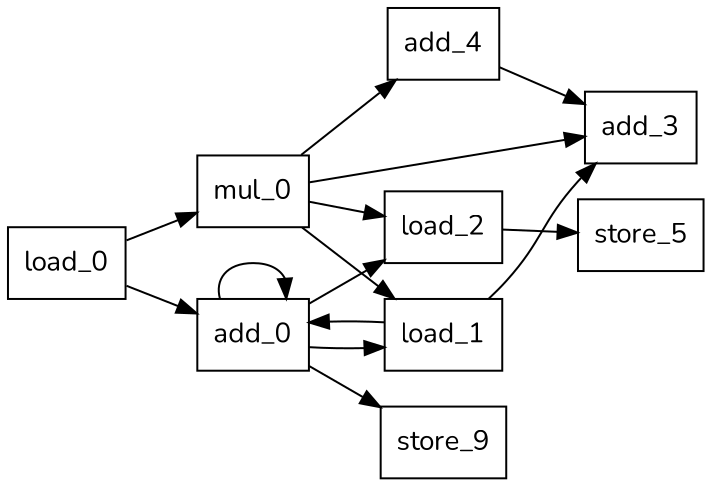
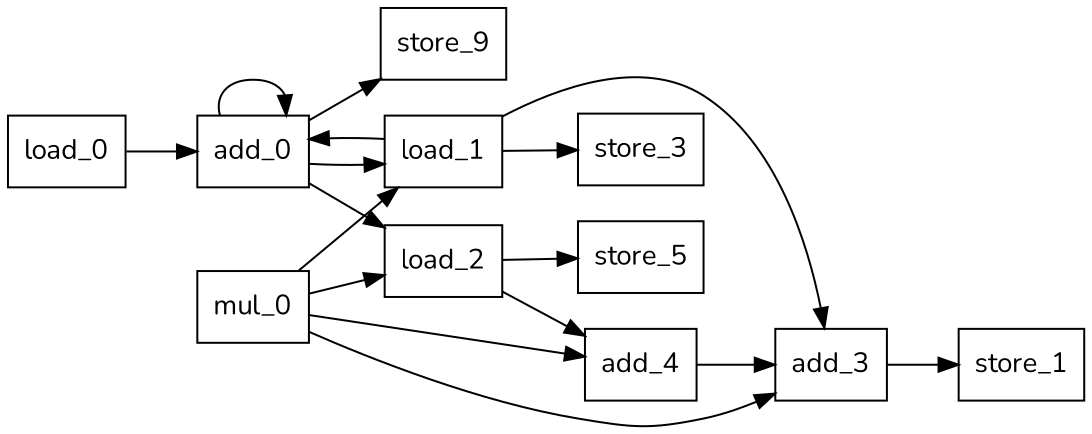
node "store_3": added
edge "load_0" -> "mul_0": removed
edge "load_2" -> "add_4": added
node "store_1": added
